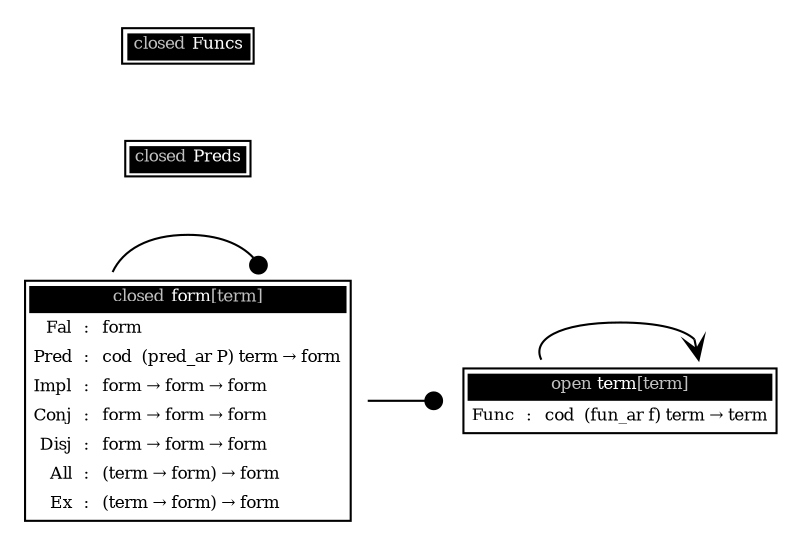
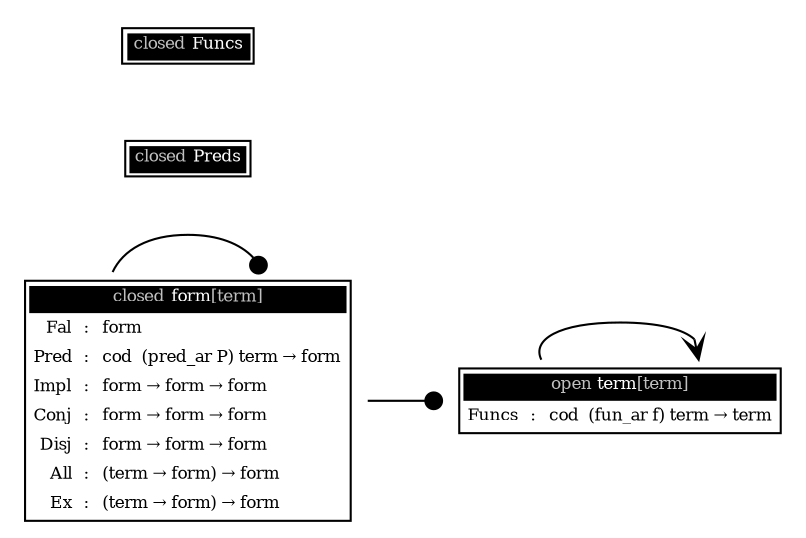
node "open": text "Func" -> "Funcs"
